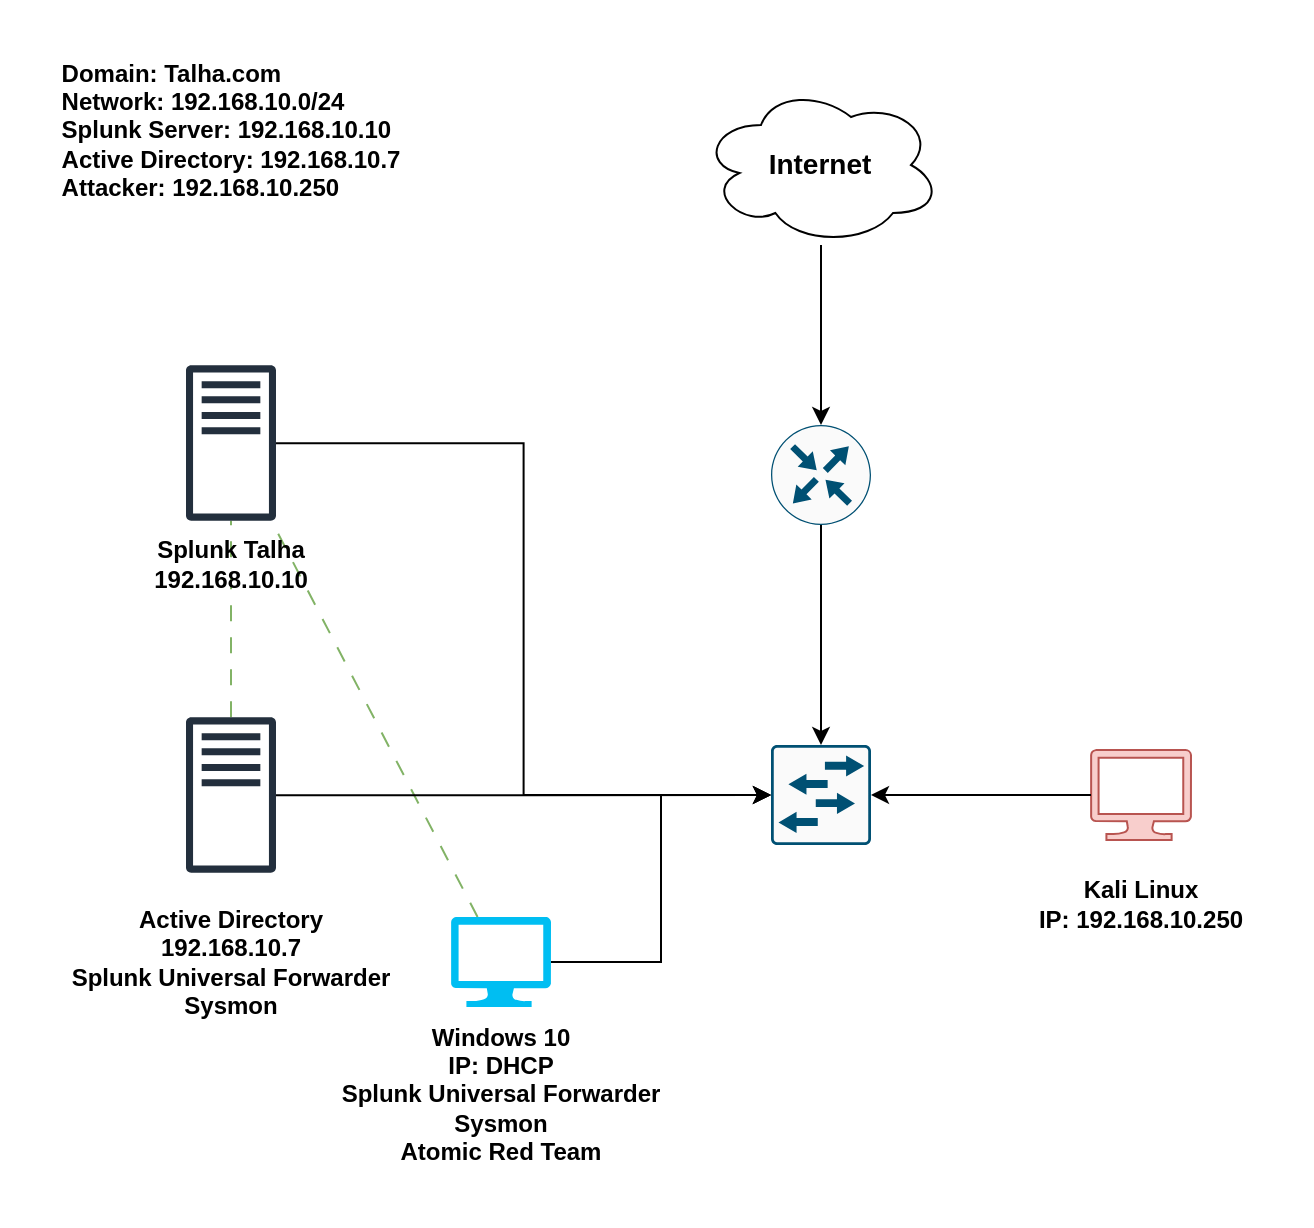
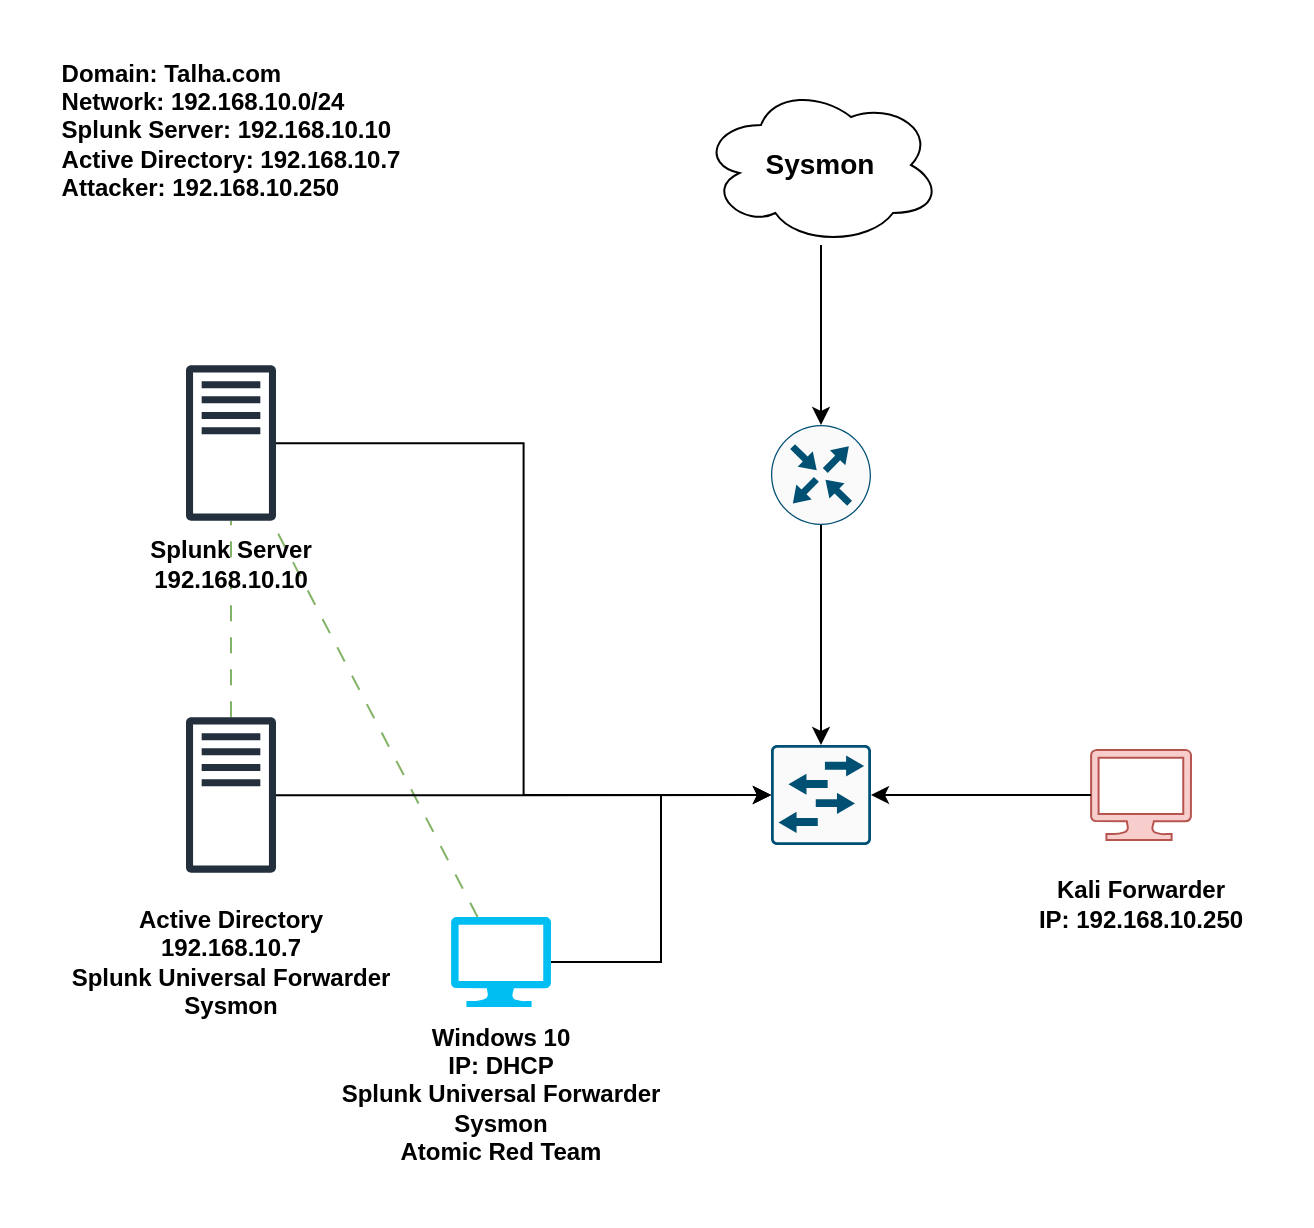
node "Internet": label "Internet" -> "Sysmon"
node "Splunk Talha 192.168.10.10": label "Splunk Talha 192.168.10.10" -> "Splunk Server 192.168.10.10"
node "Kali Linux IP: 192.168.10.250": label "Kali Linux IP: 192.168.10.250" -> "Kali Forwarder IP: 192.168.10.250"
